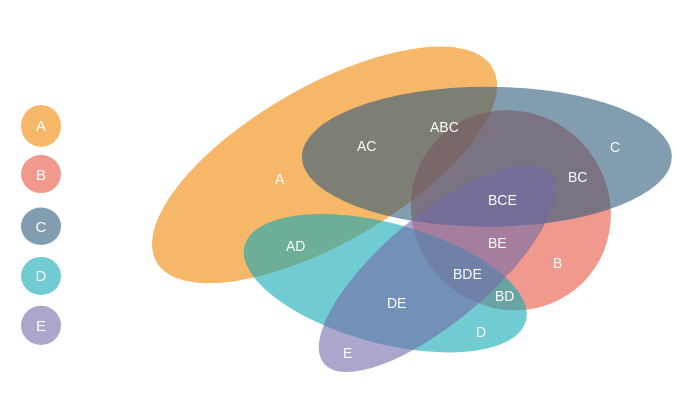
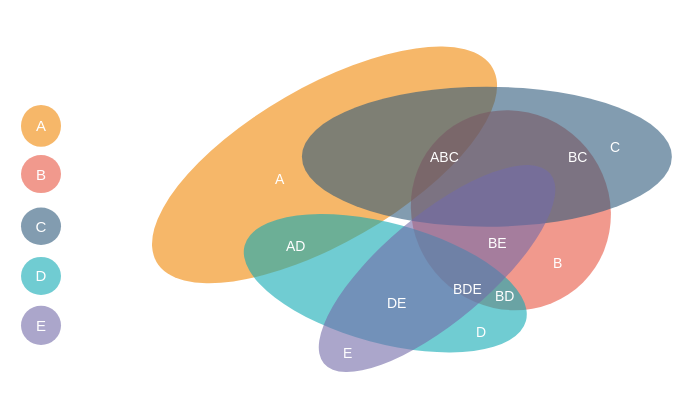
node "ABC": moved (444, 128) -> (444, 158)
node "AC": removed
node "BC": moved (581, 178) -> (581, 158)
node "BCE": removed
node "BDE": moved (466, 274) -> (466, 289)
